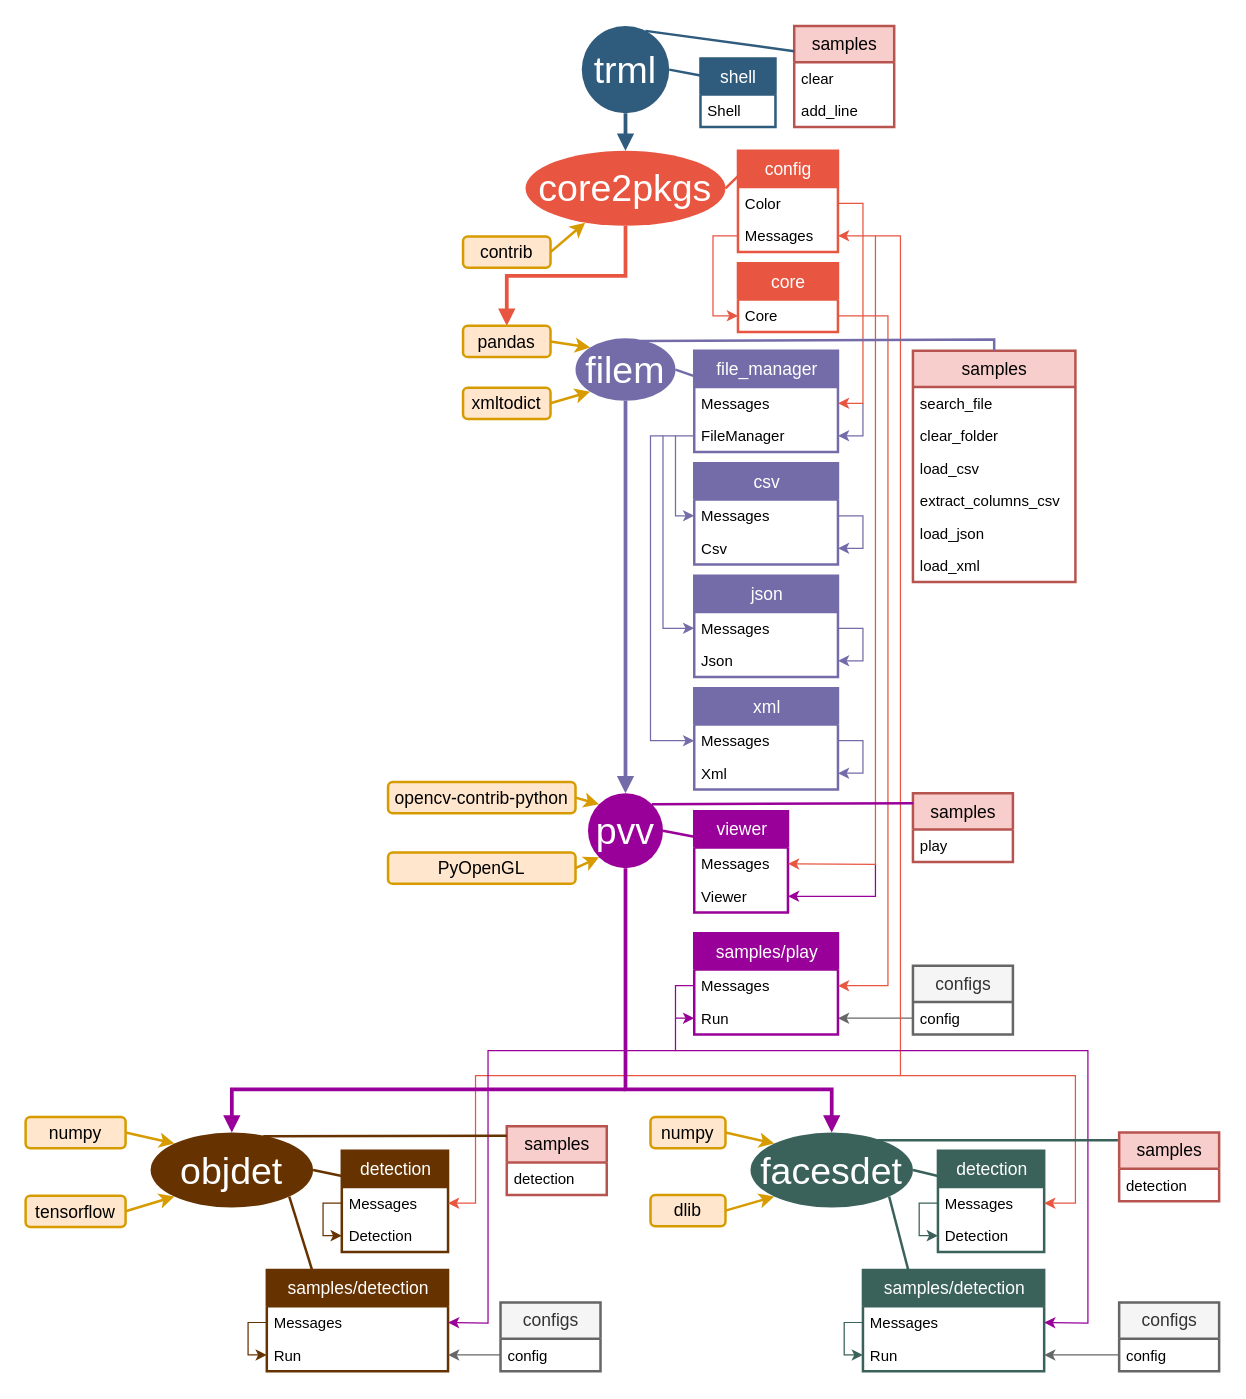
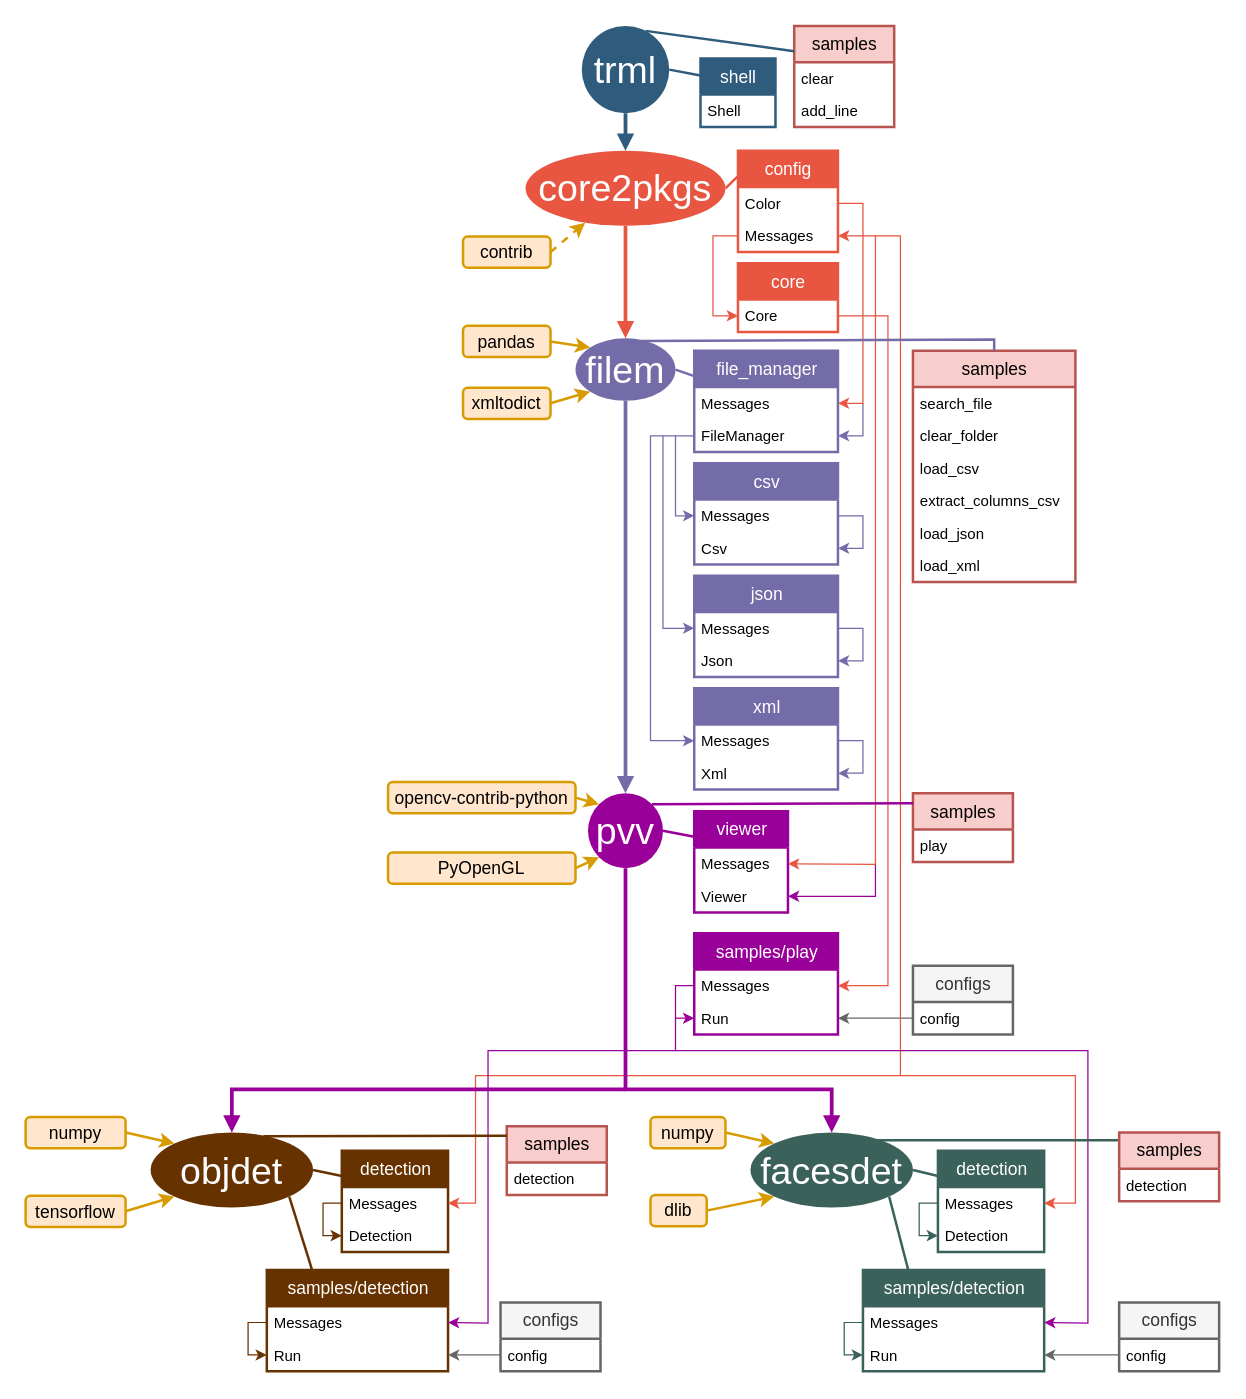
edge "contrib" -> "core2pkgs": style solid -> dashed
edge "core2pkgs" -> "pandas": now "core2pkgs" -> "filem"
node "dlib": size 75x31 -> 56x31
